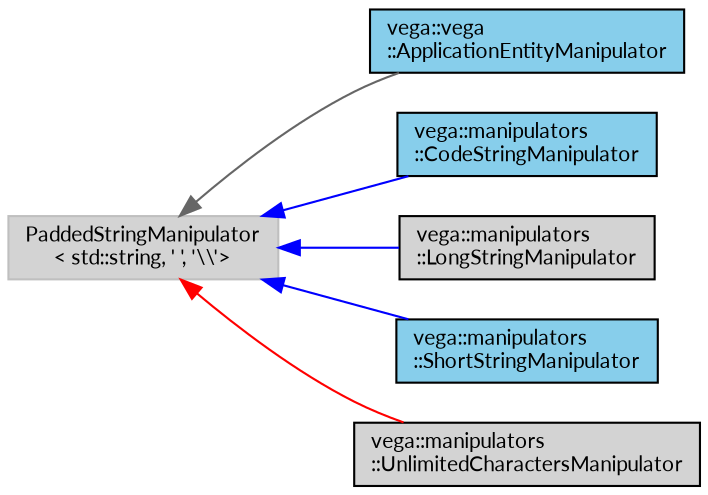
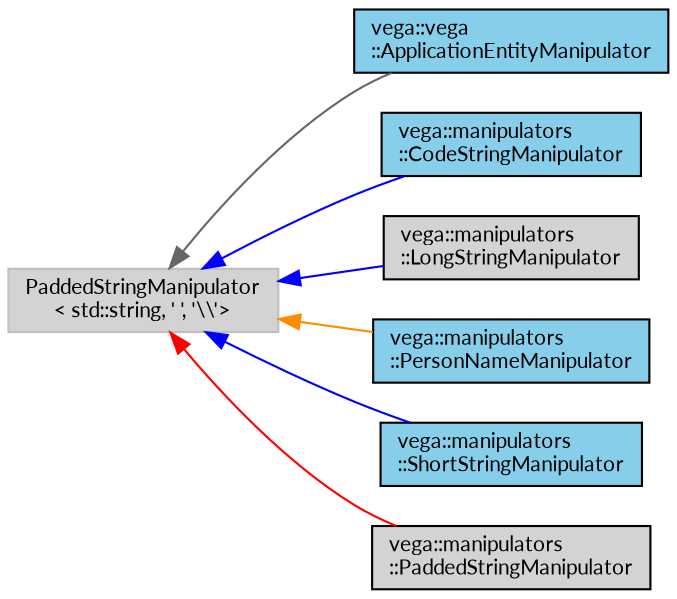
node "vega::manipulators ::PersonNameManipulator": added
node "vega::manipulators ::UnlimitedCharactersManipulator": label "vega::manipulators ::UnlimitedCharactersManipulator" -> "vega::manipulators ::PaddedStringManipulator"
